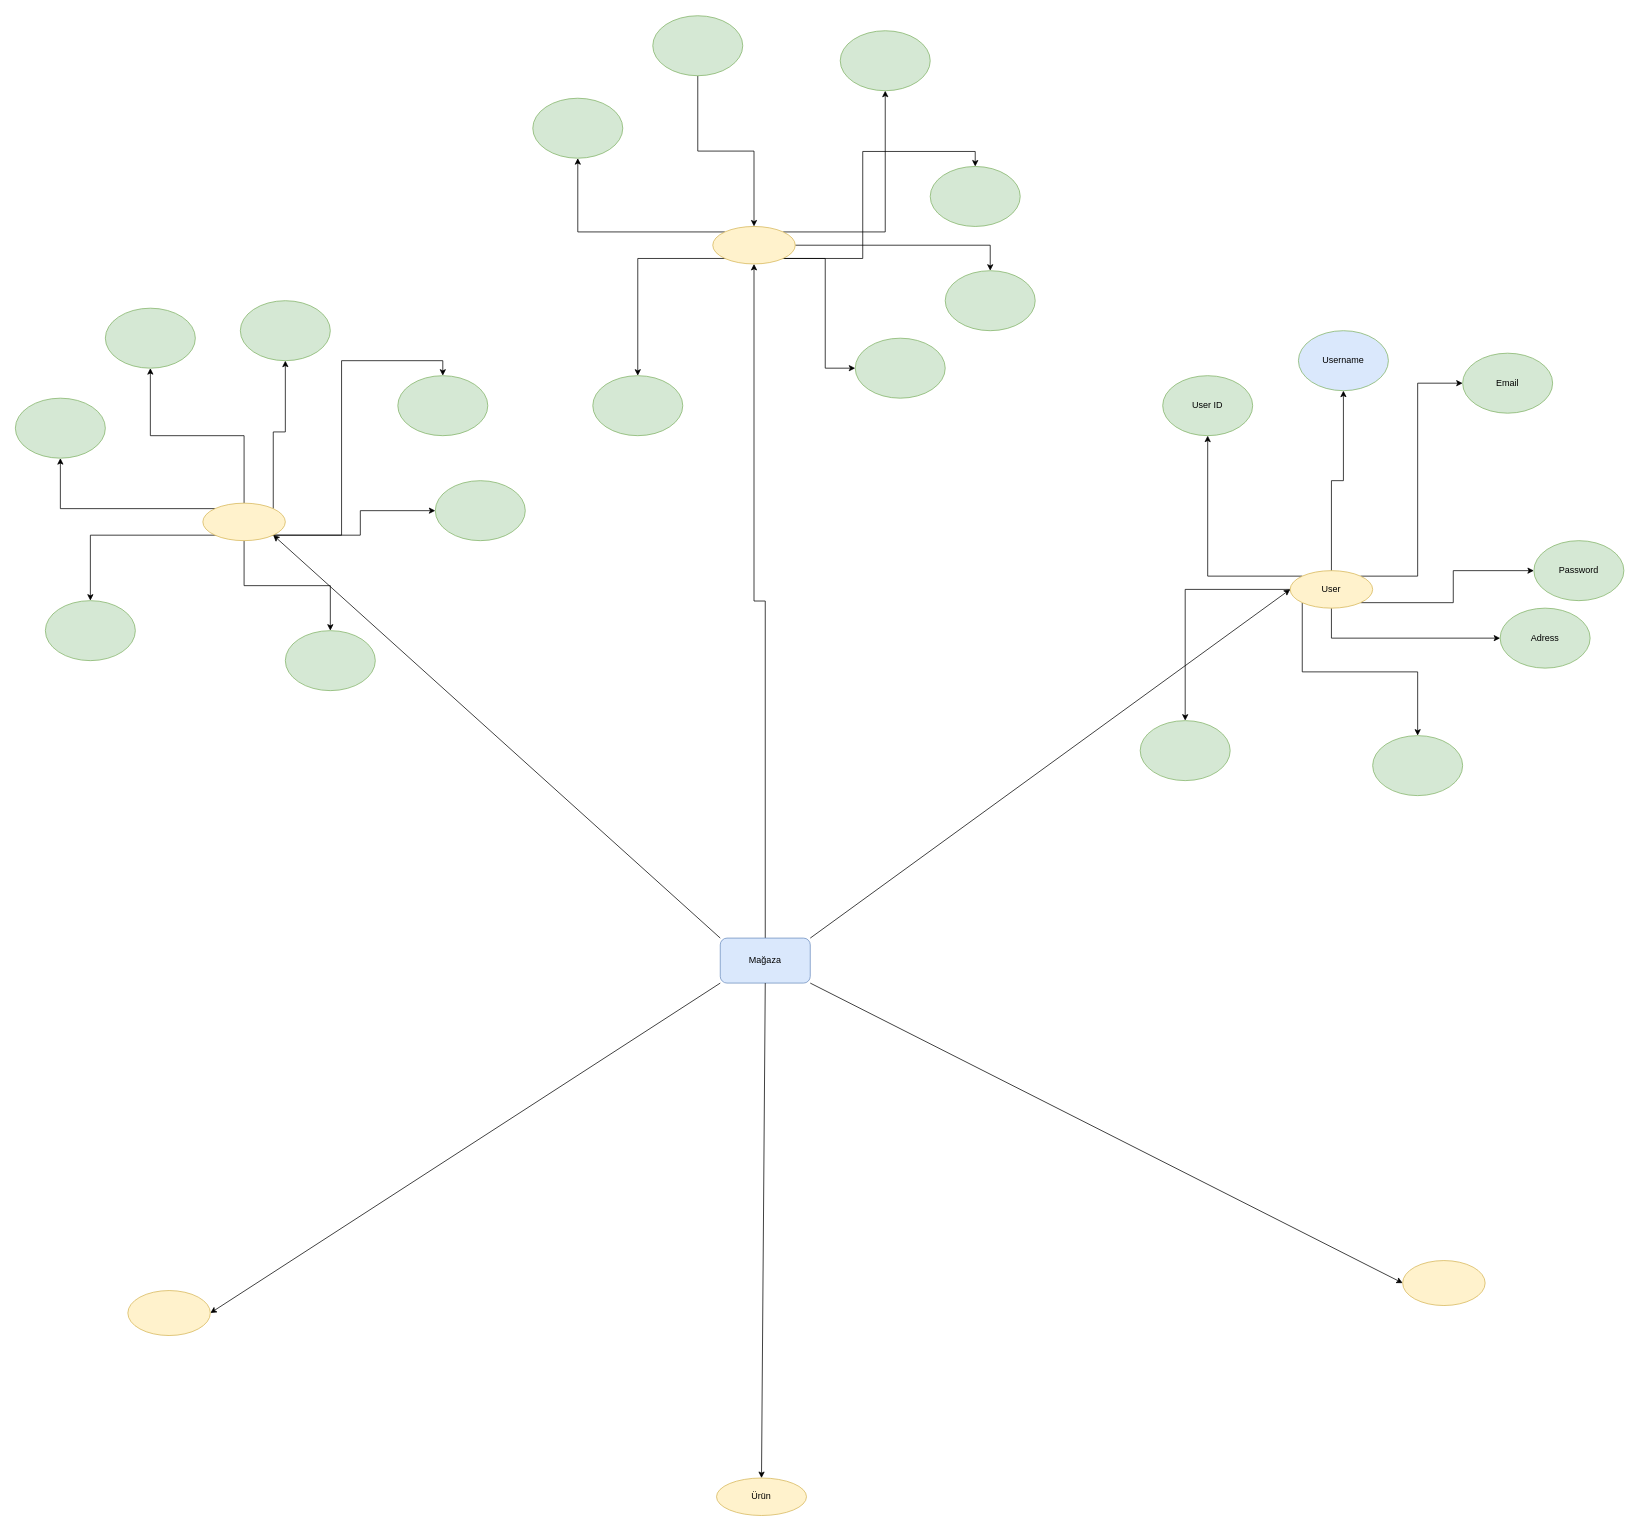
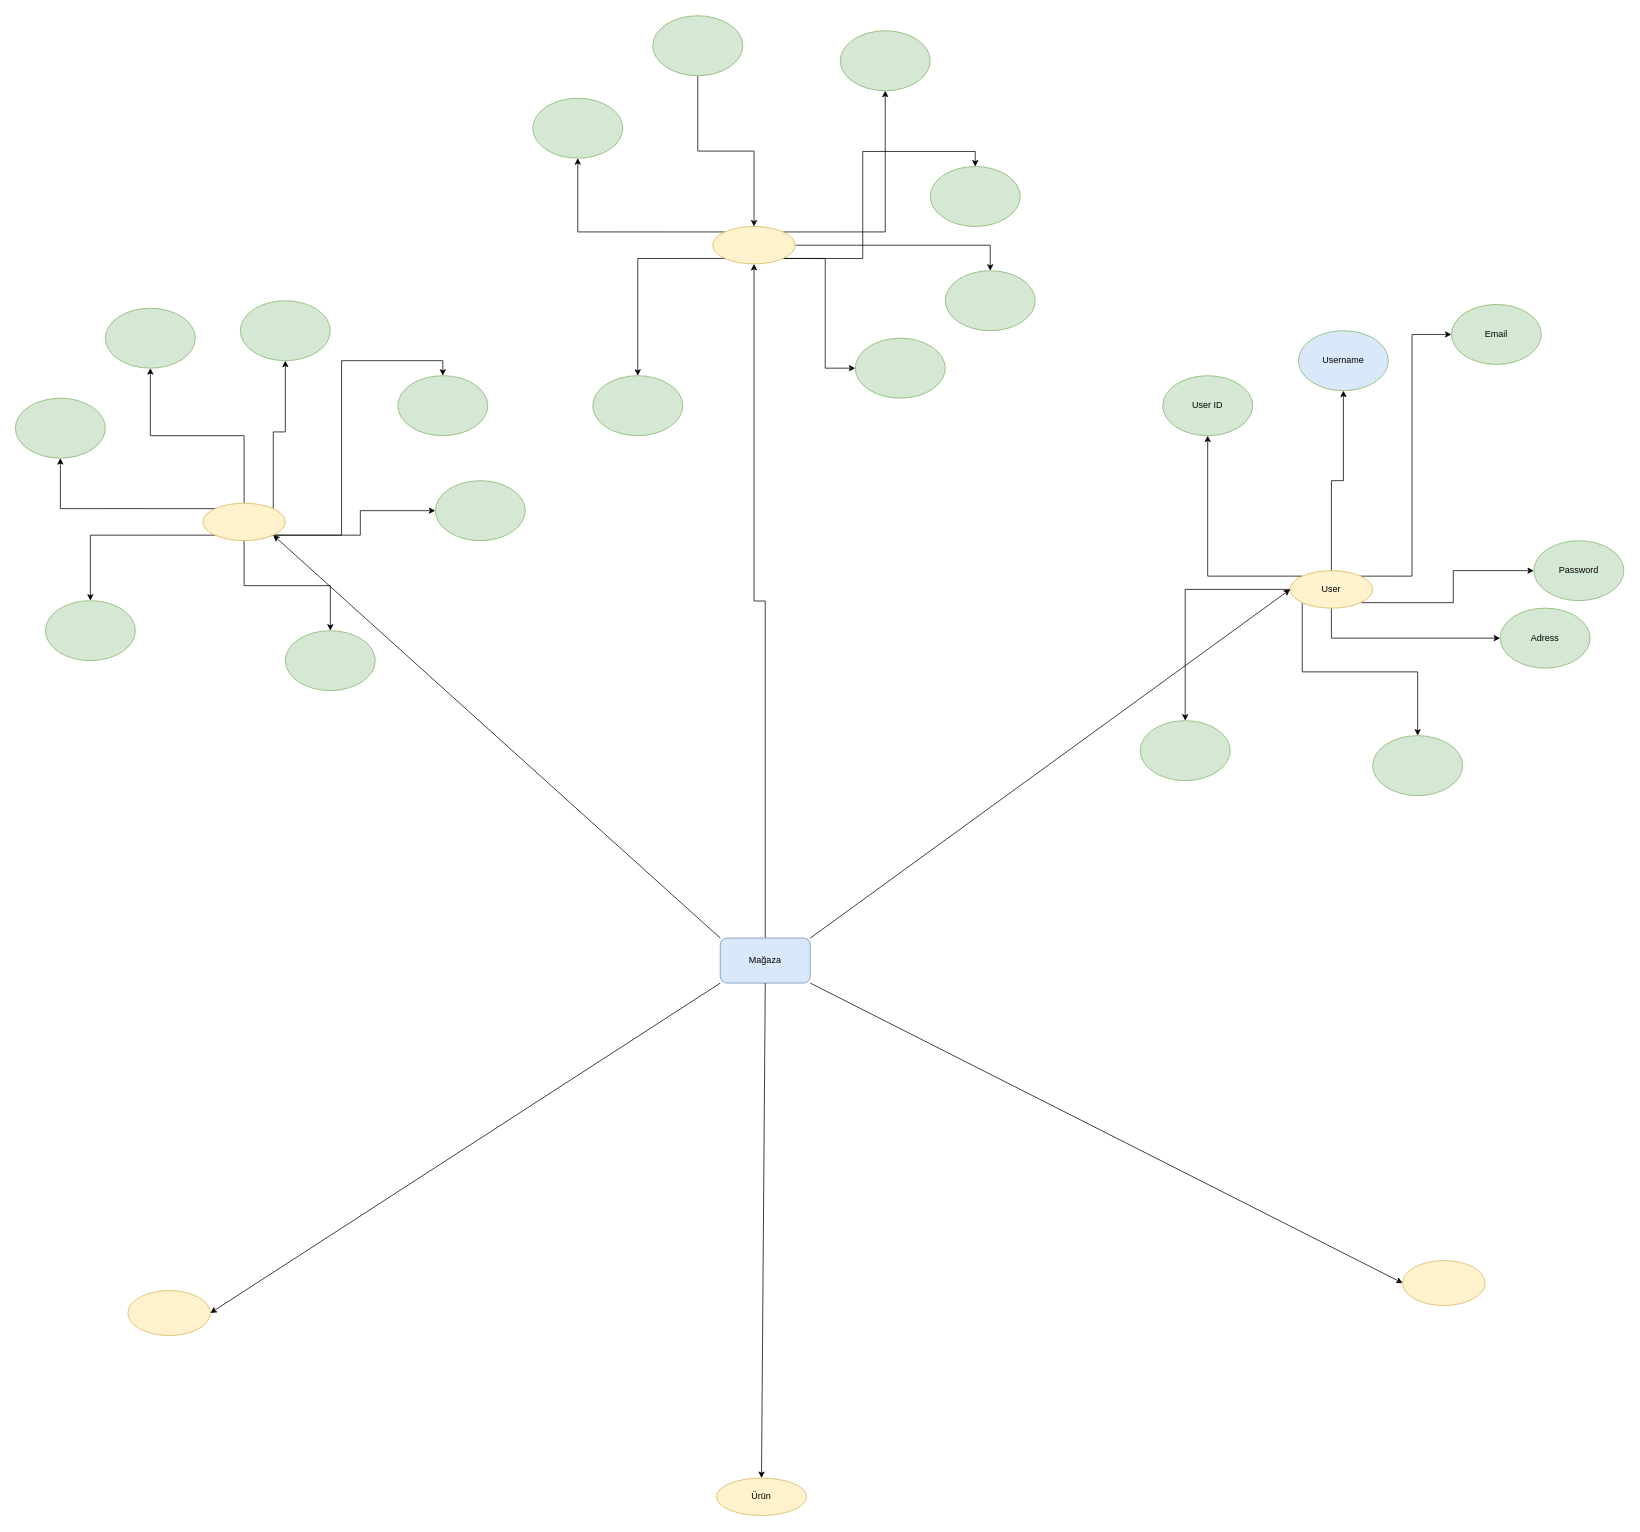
node "Email": moved (1508, 383) -> (1497, 334)
